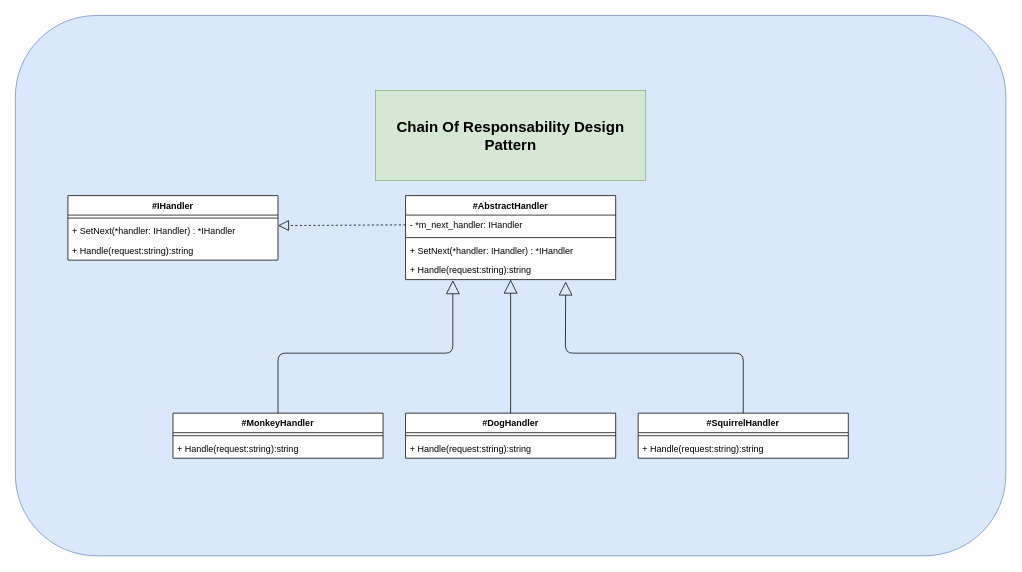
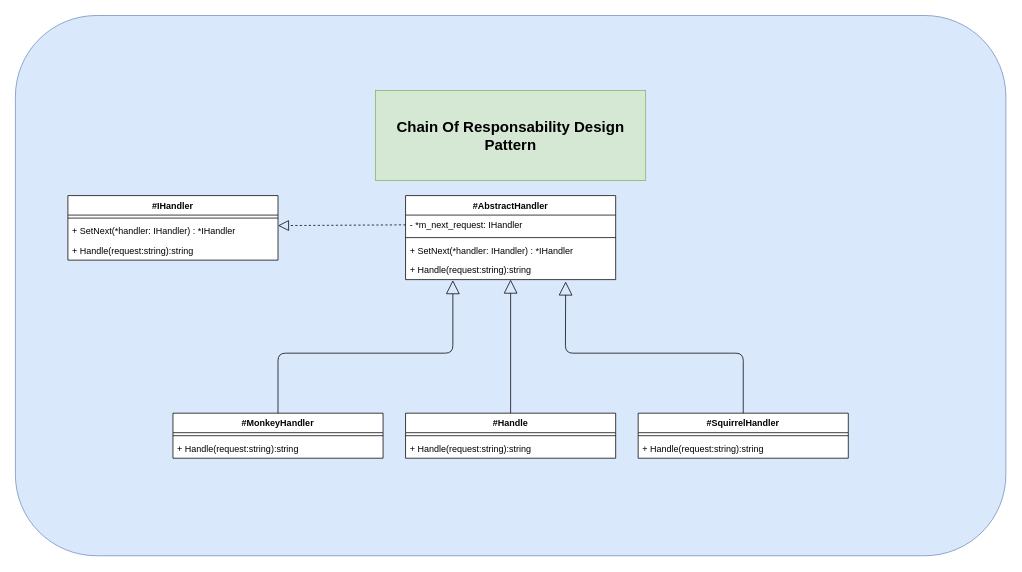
node "- *m_next_handler: IHandler": label "- *m_next_handler: IHandler" -> "- *m_next_request: IHandler"
node "#DogHandler": label "#DogHandler" -> "#Handle"
